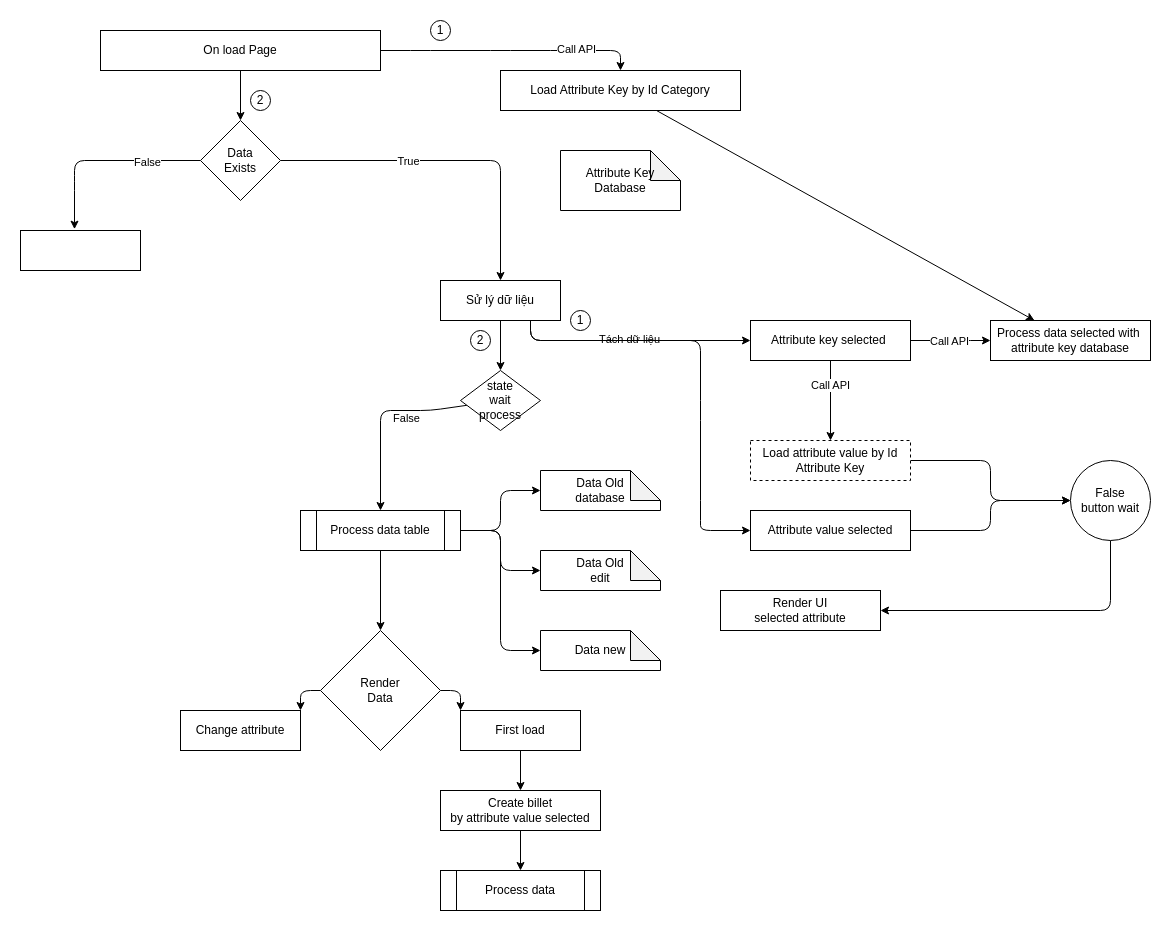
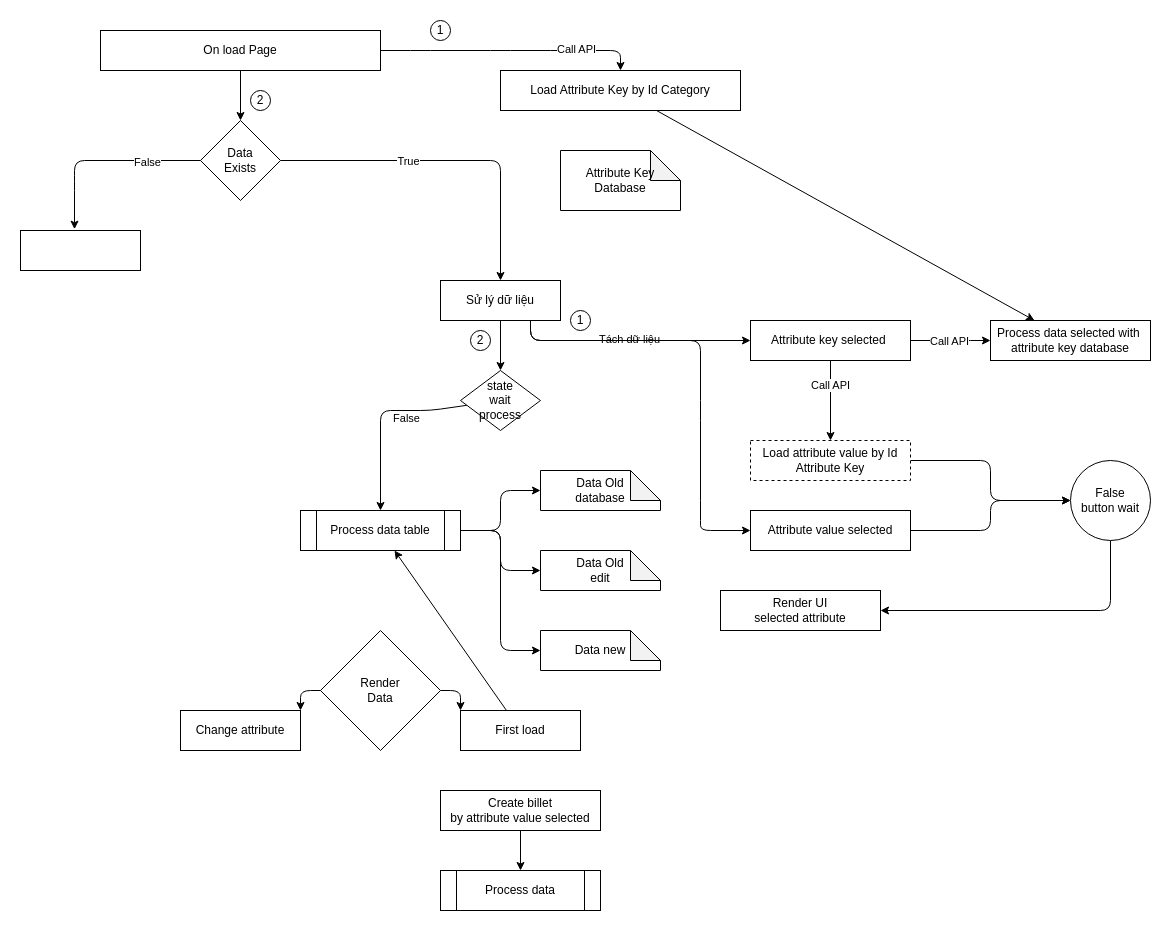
edge "Process data table" -> "Render Data": removed
edge "First load" -> "Create billet by attribute value selected": now "First load" -> "Process data table"
